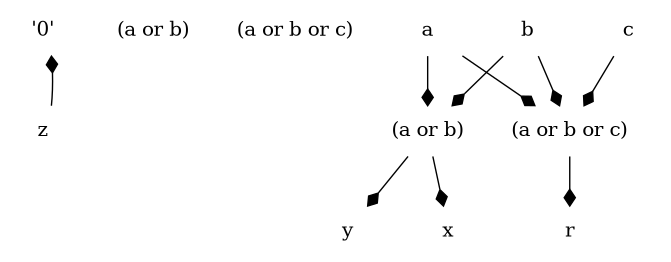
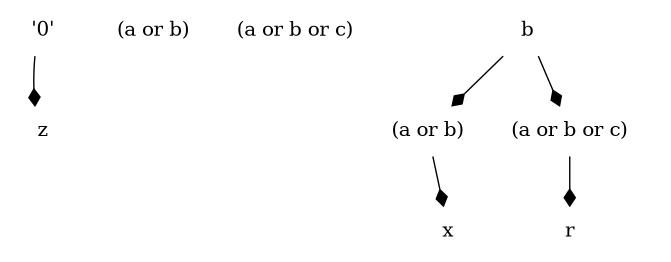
node "a": removed
node "c": removed
edge "z" -> "'0'": reversed
node "y": removed
